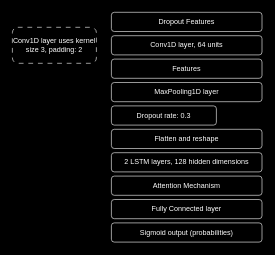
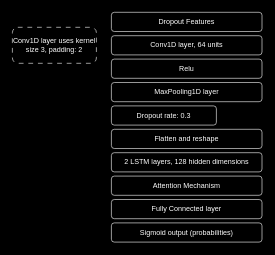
node "Features": label "Features" -> "Relu"
